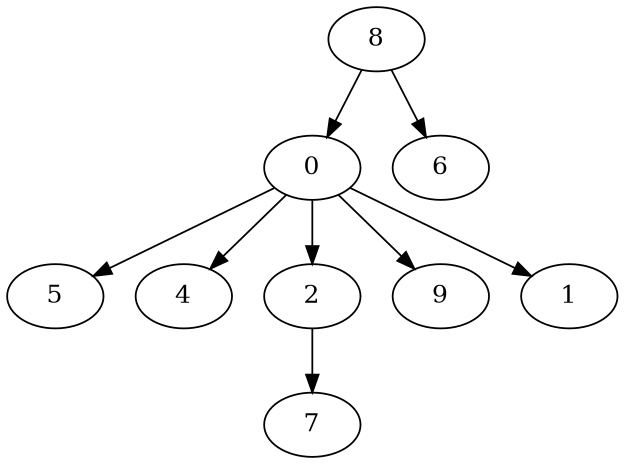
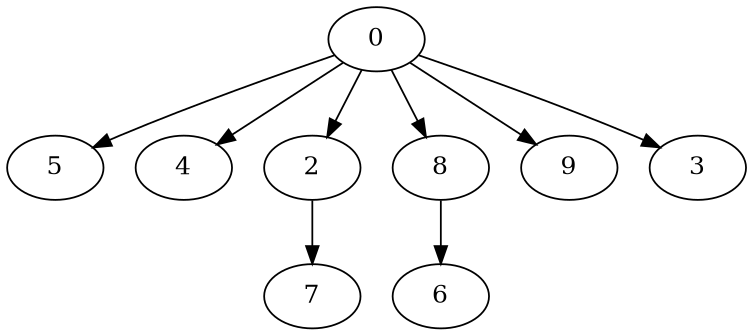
edge "8" -> "0": reversed
node "1": label "1" -> "3"
